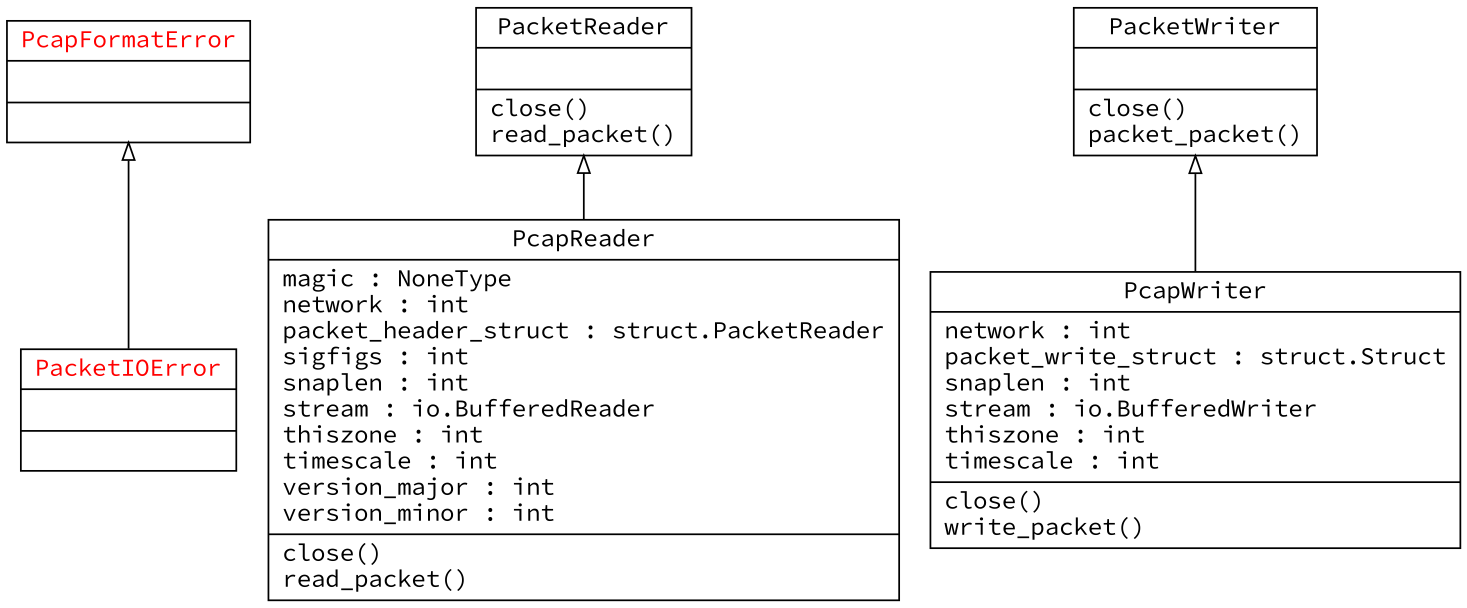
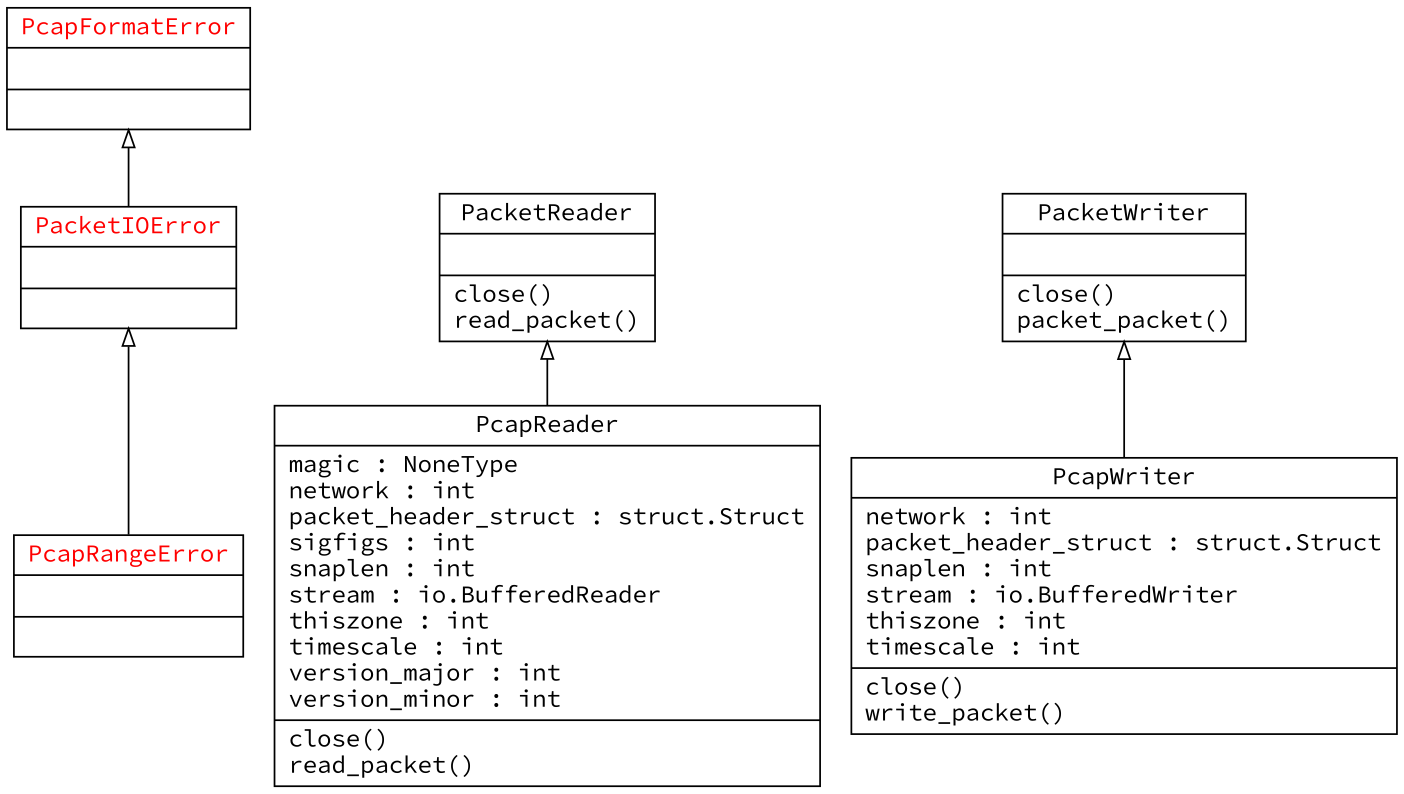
node "PcapReader": text "packet_header_struct : struct.PacketReader" -> "packet_header_struct : struct.Struct"
node "PcapWriter": text "packet_write_struct : struct.Struct" -> "packet_header_struct : struct.Struct"
node "PcapRangeError": added
